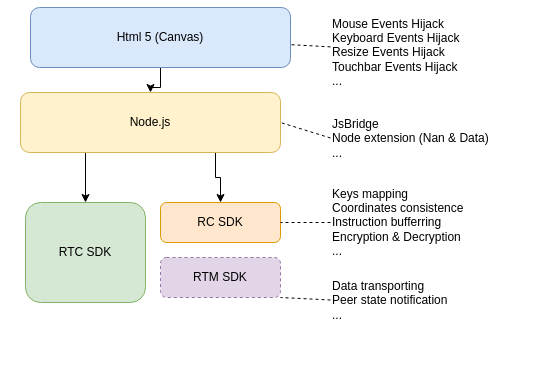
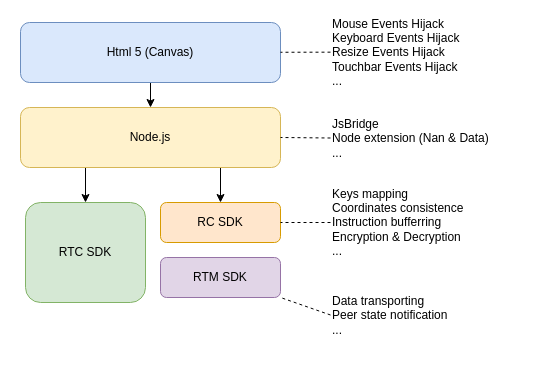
node "Html 5 (Canvas)": moved (161, 38) -> (151, 53)
node "Node.js": moved (151, 123) -> (151, 138)
node "RTM SDK": style dashed -> solid
node "Data transporting Peer state notification ...": moved (424, 300) -> (424, 315)
